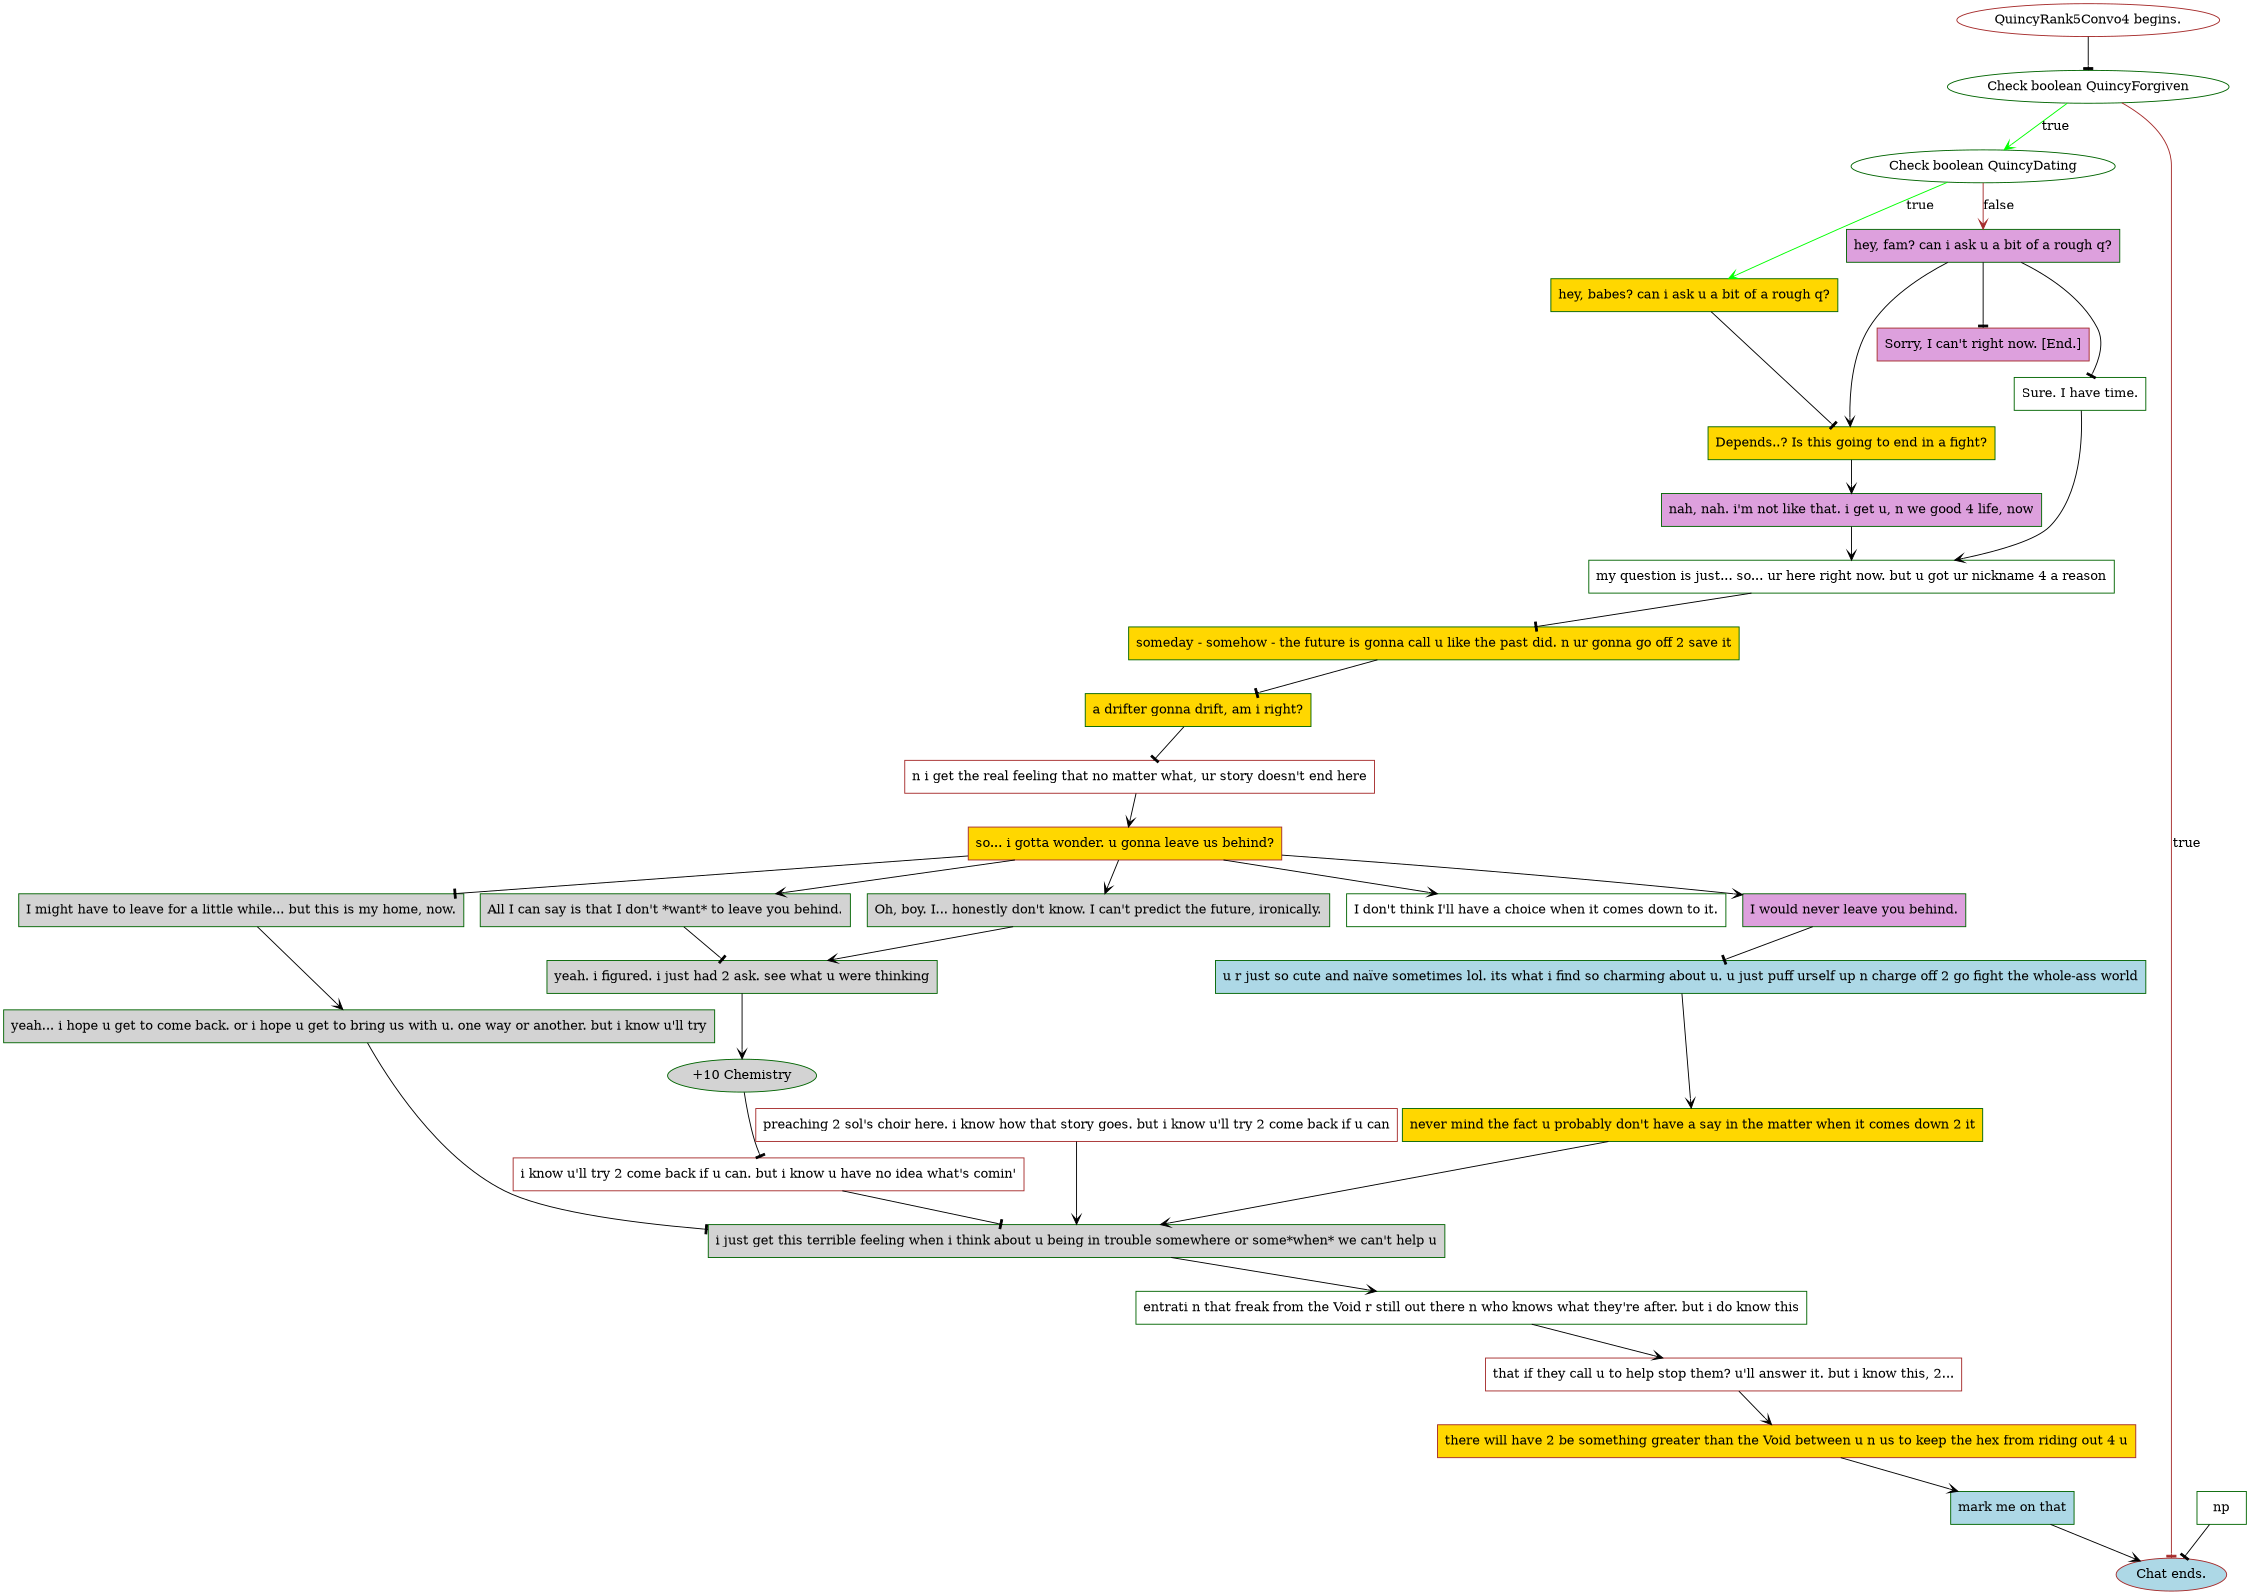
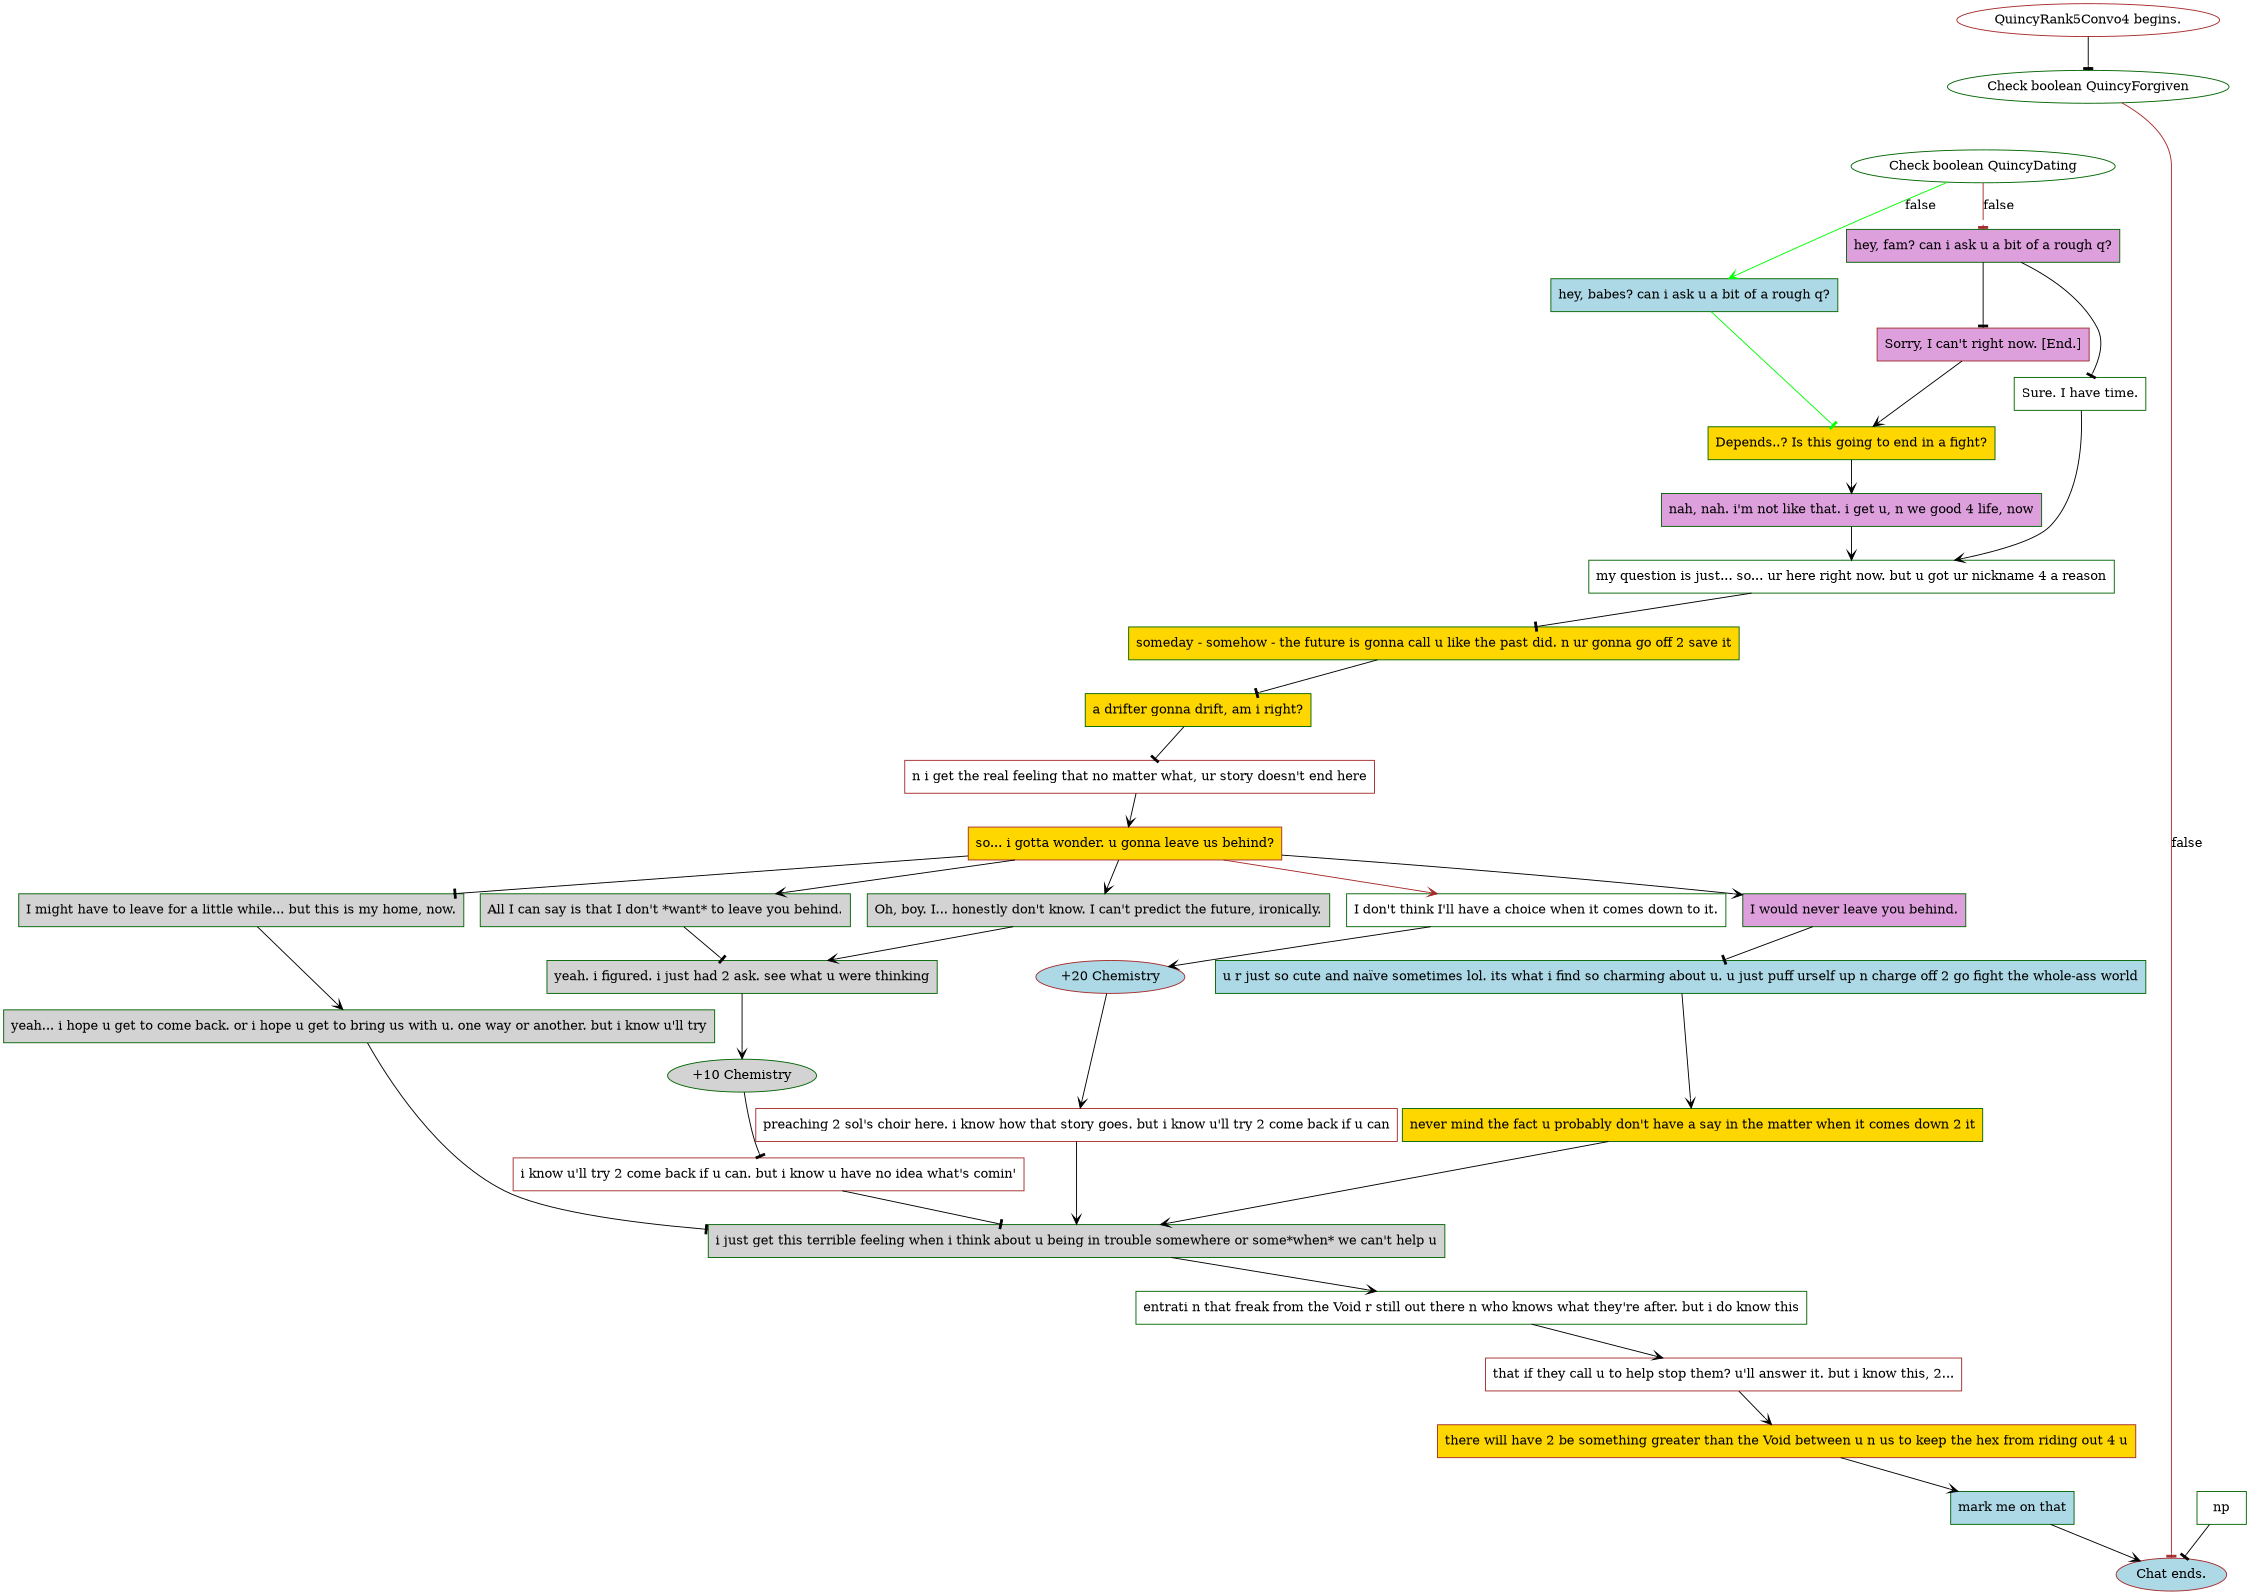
edge "Check boolean QuincyForgiven" -> "Check boolean QuincyDating": removed, label "true"
edge "Check boolean QuincyDating" -> "hey, fam? can i ask u a bit of a rough q?": arrowhead vee -> tee
edge "Check boolean QuincyDating" -> "hey, babes? can i ask u a bit of a rough q?": label "true" -> "false"
node "hey, babes? can i ask u a bit of a rough q?": fillcolor gold -> lightblue
edge "hey, fam? can i ask u a bit of a rough q?" -> "Depends..? Is this going to end in a fight?": now "Sorry, I can't right now. [End.]" -> "Depends..? Is this going to end in a fight?"
edge "hey, babes? can i ask u a bit of a rough q?" -> "Depends..? Is this going to end in a fight?": color black -> green
edge "Check boolean QuincyForgiven" -> "Chat ends.": label "true" -> "false"
edge "so... i gotta wonder. u gonna leave us behind?" -> "I don't think I'll have a choice when it comes down to it.": color black -> brown
node "+20 Chemistry": added
